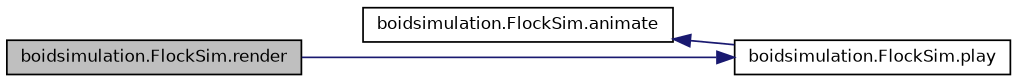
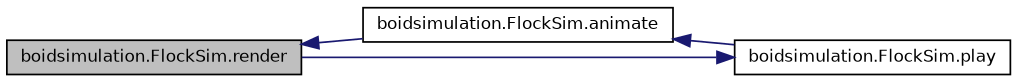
edge "boidsimulation.FlockSim.animate" -> "boidsimulation.FlockSim.render": added
